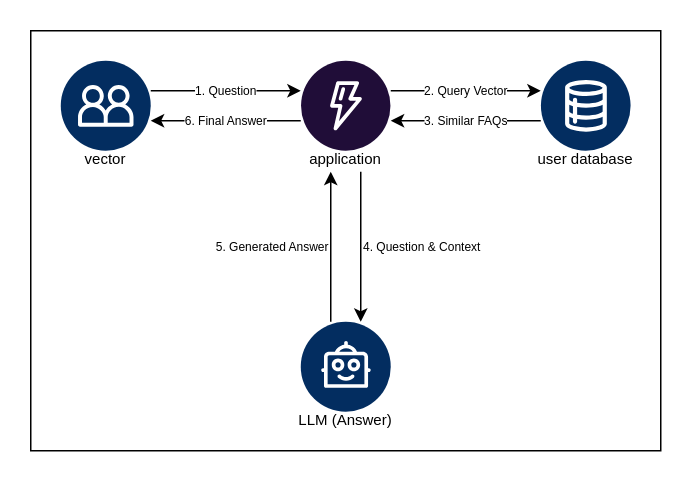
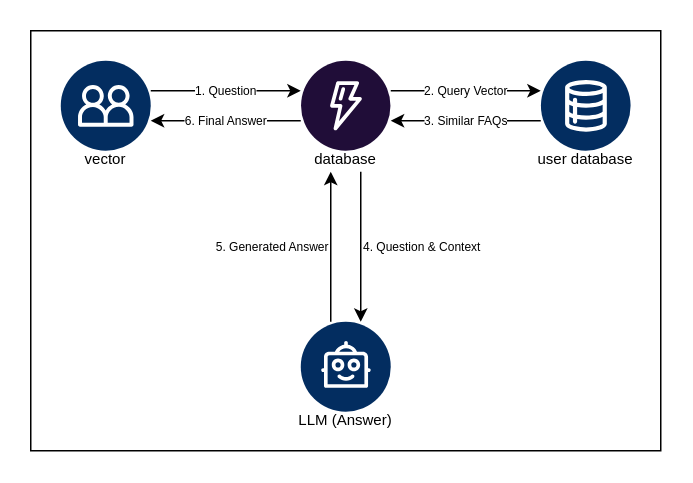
node "application": label "application" -> "database"
